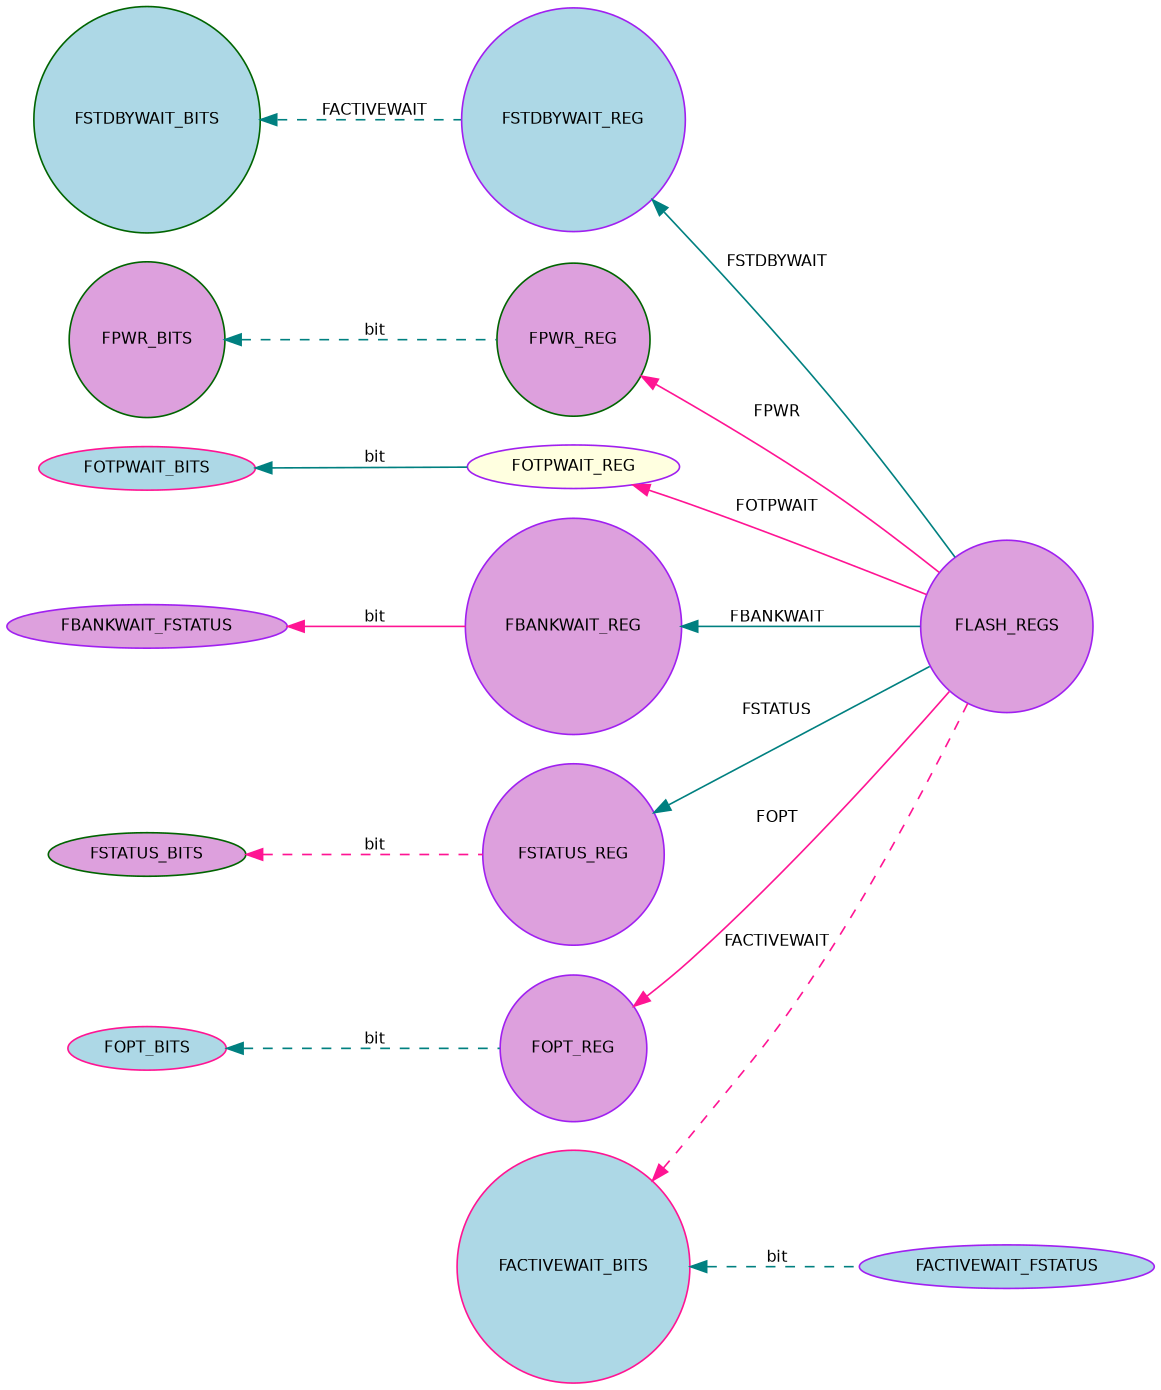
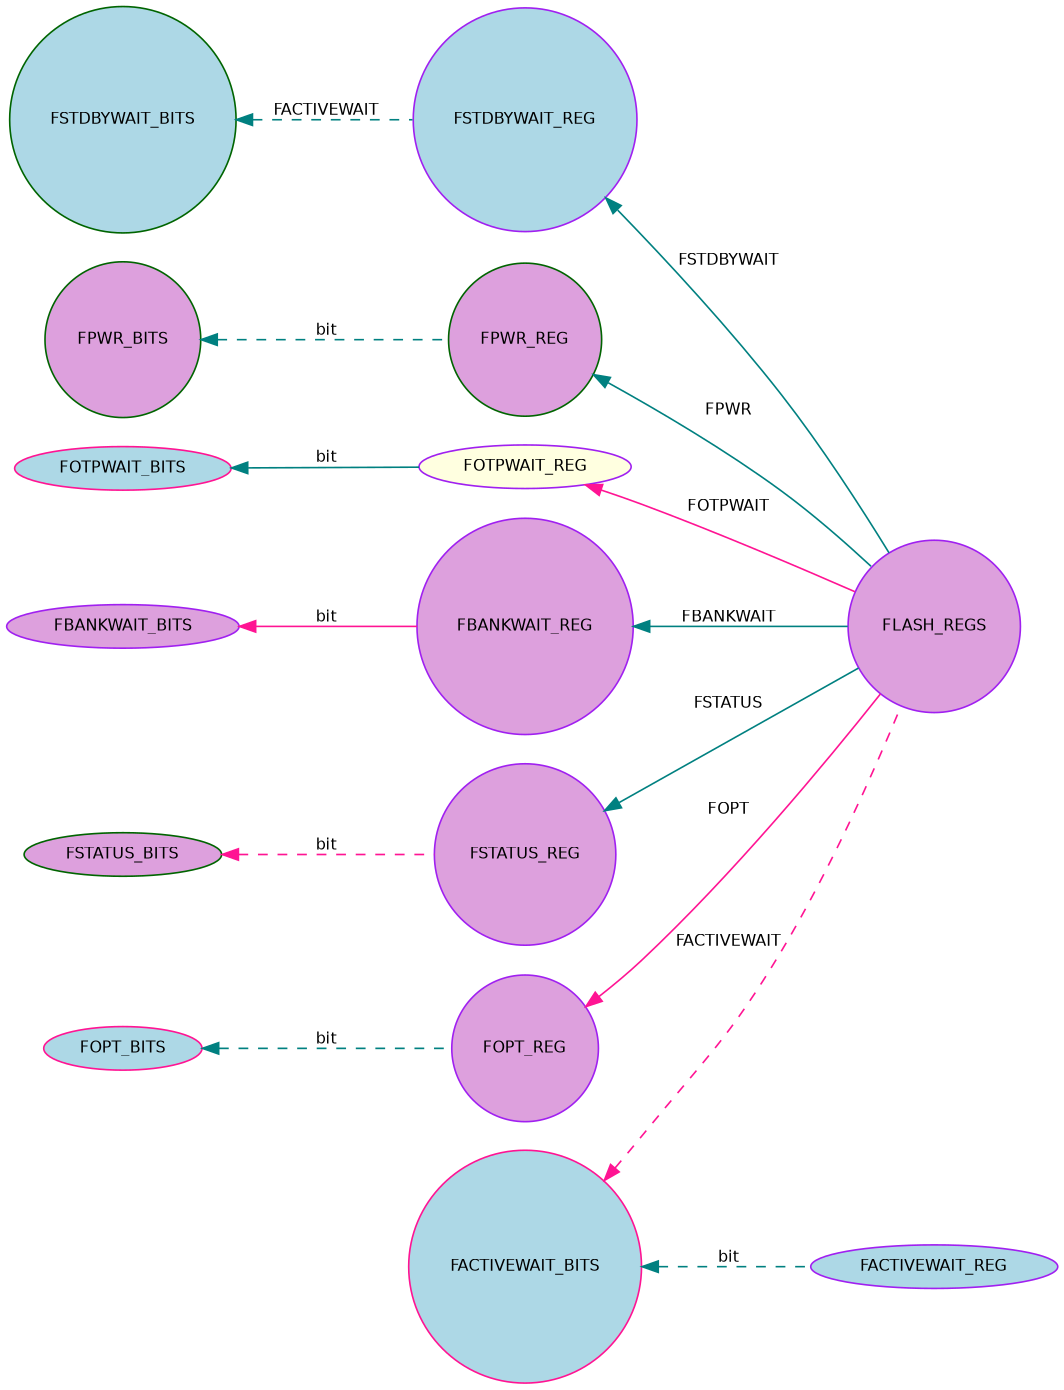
edge "FLASH_REGS" -> "FPWR_REG": color deeppink -> teal
node "FBANKWAIT_FSTATUS": label "FBANKWAIT_FSTATUS" -> "FBANKWAIT_BITS"
node "FACTIVEWAIT_FSTATUS": label "FACTIVEWAIT_FSTATUS" -> "FACTIVEWAIT_REG"
